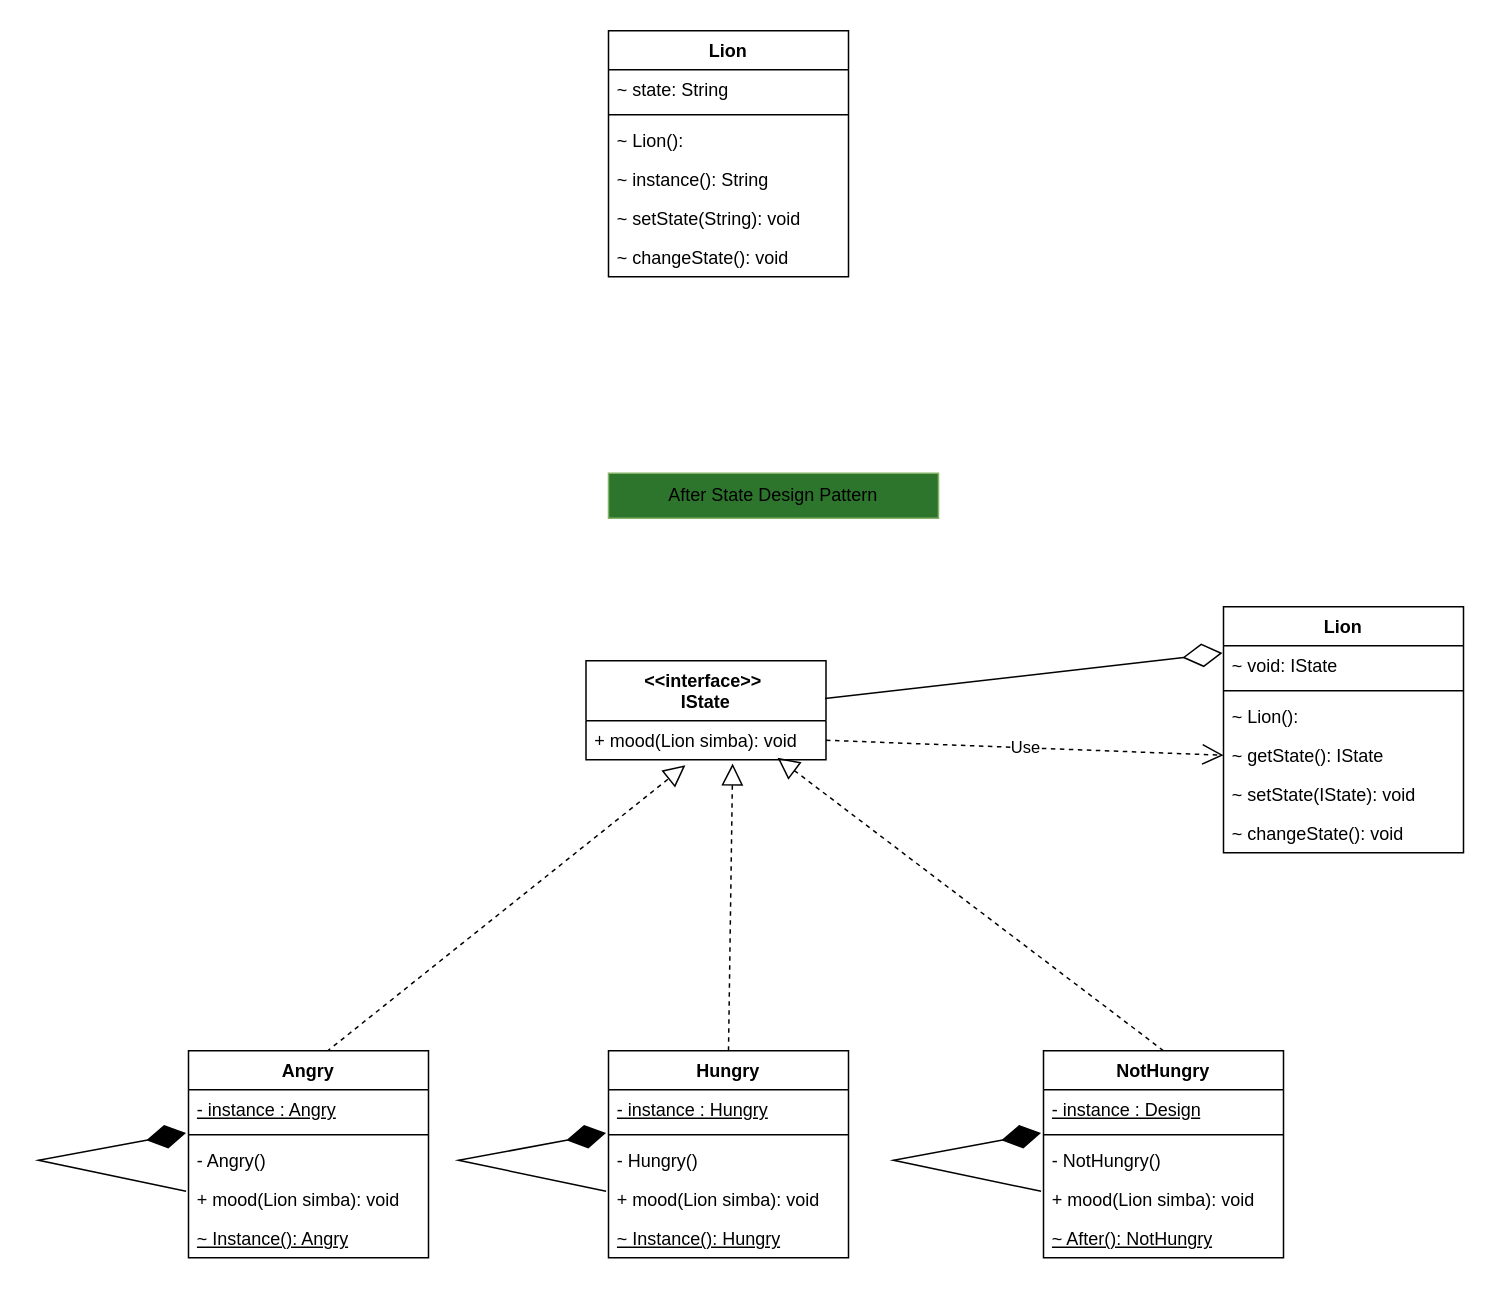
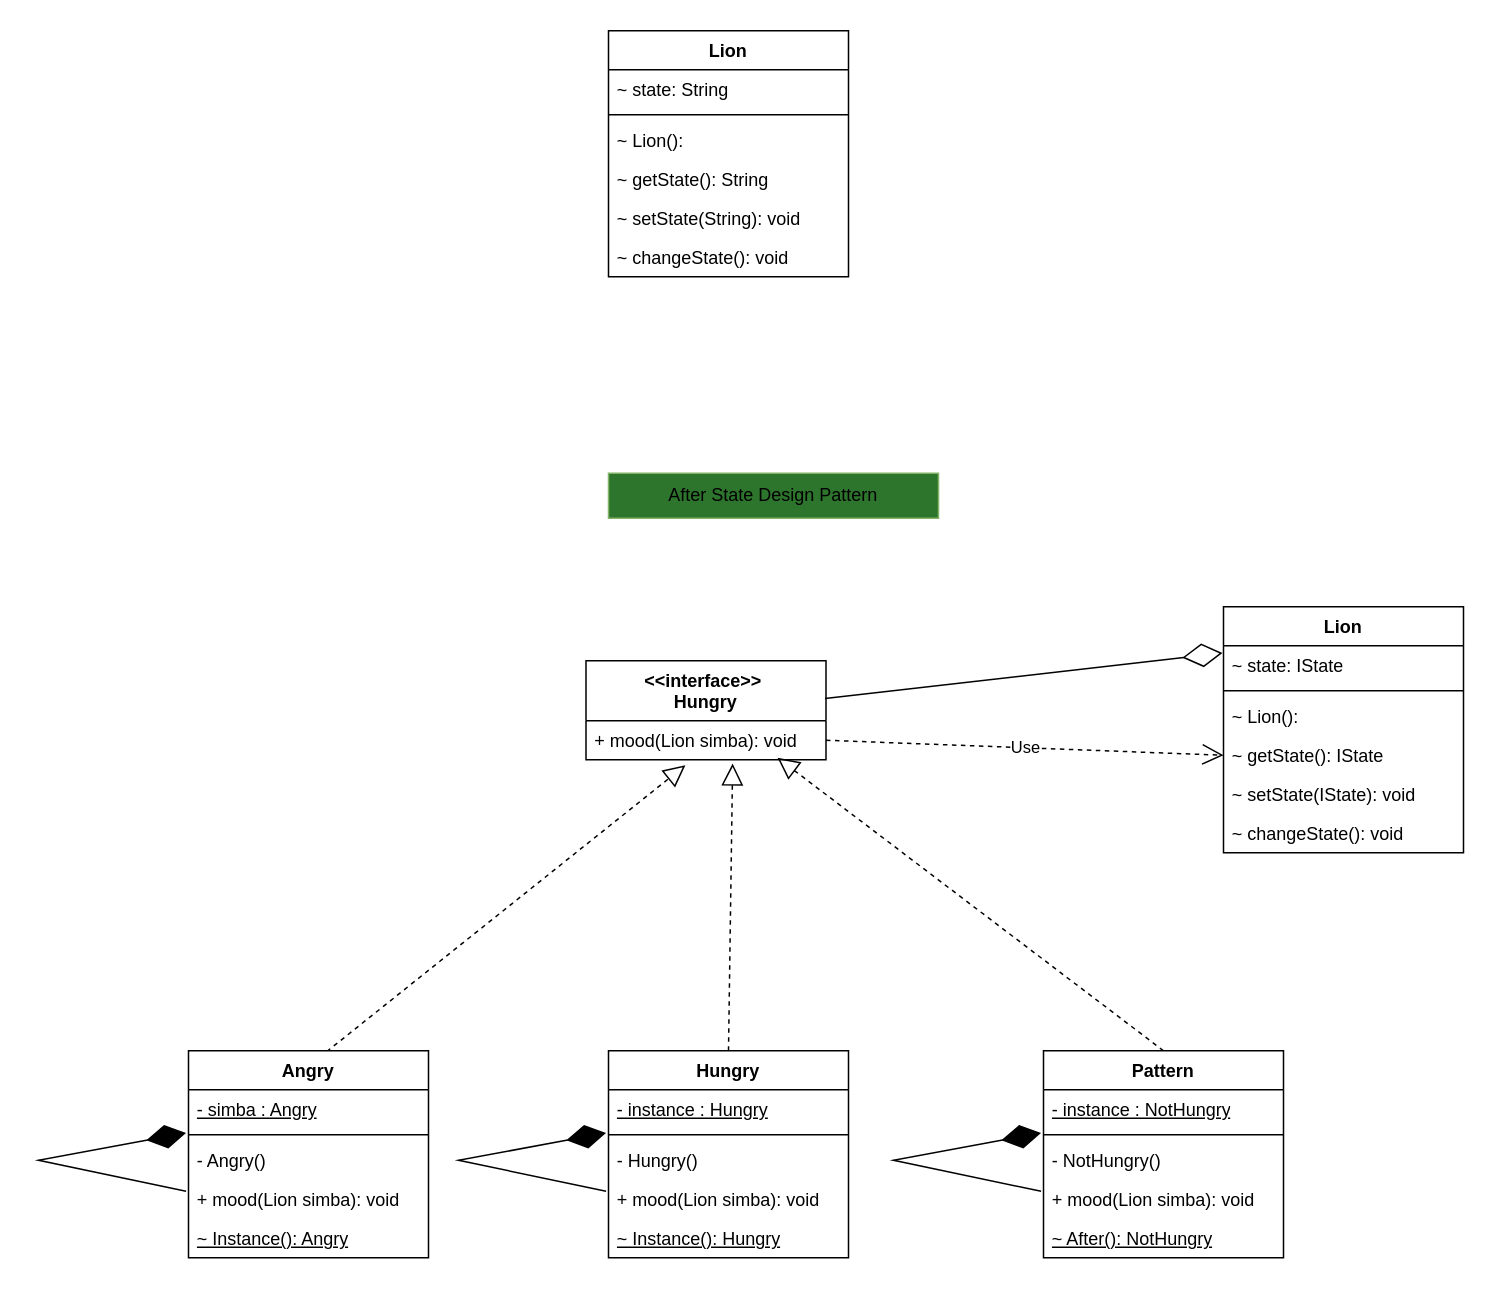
node "~ instance(): String": label "~ instance(): String" -> "~ getState(): String"
node "~ void: IState": label "~ void: IState" -> "~ state: IState"
node "<<interface>> IState": label "<<interface>> IState" -> "<<interface>> Hungry"
node "NotHungry": label "NotHungry" -> "Pattern"
node "- instance : Angry": label "- instance : Angry" -> "- simba : Angry"
node "- instance : Design": label "- instance : Design" -> "- instance : NotHungry"
